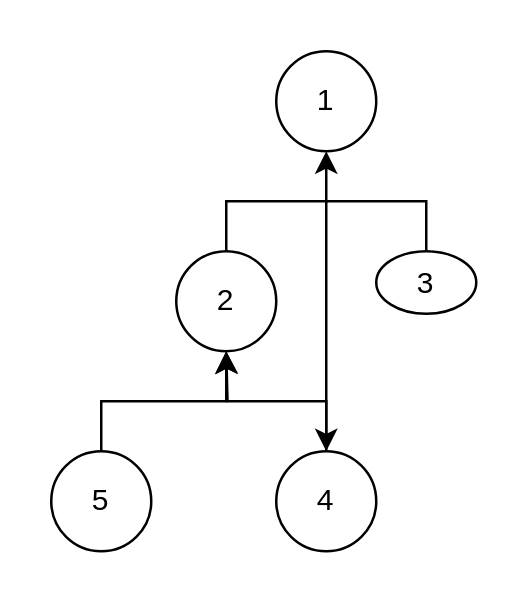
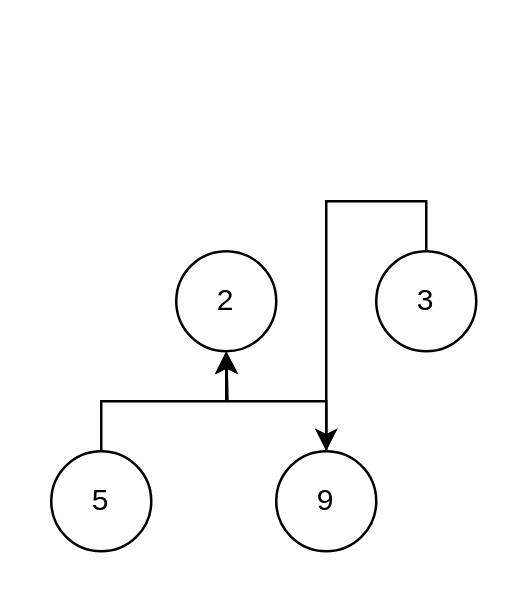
node "1": removed
edge "2" -> "1": removed
node "3": size 100x63 -> 100x100
node "4": label "4" -> "9"
